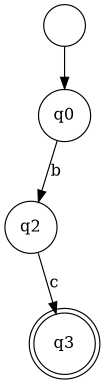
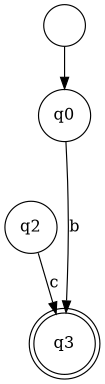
edge "q0" -> "q2": now "q0" -> "q3"
